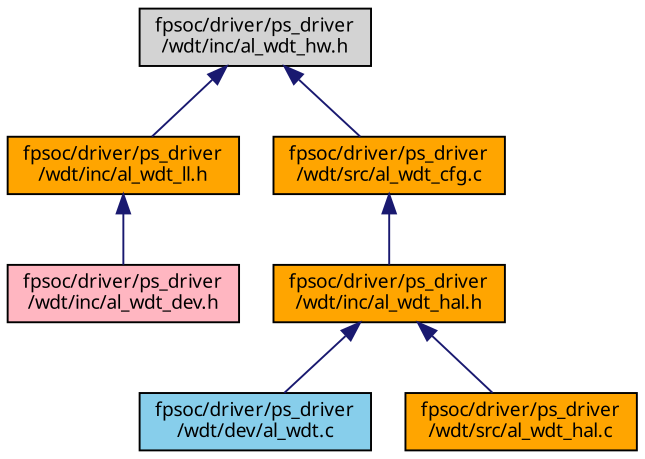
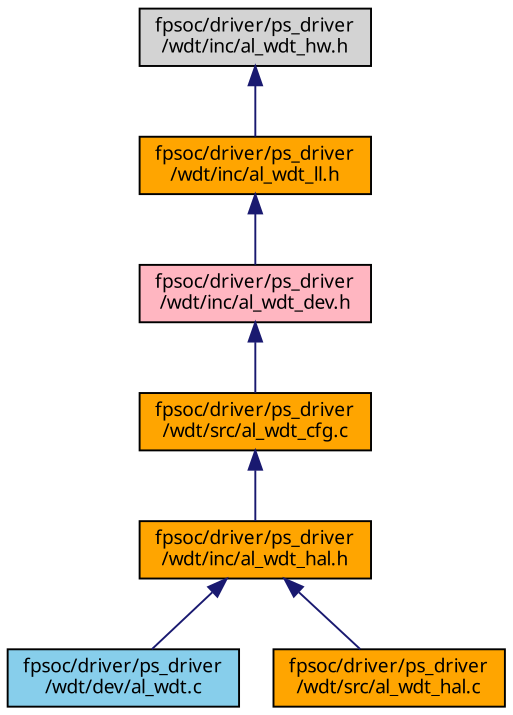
edge "fpsoc/driver/ps_driver /wdt/src/al_wdt_cfg.c" -> "fpsoc/driver/ps_driver /wdt/inc/al_wdt_hw.h": now "fpsoc/driver/ps_driver /wdt/src/al_wdt_cfg.c" -> "fpsoc/driver/ps_driver /wdt/inc/al_wdt_dev.h"
